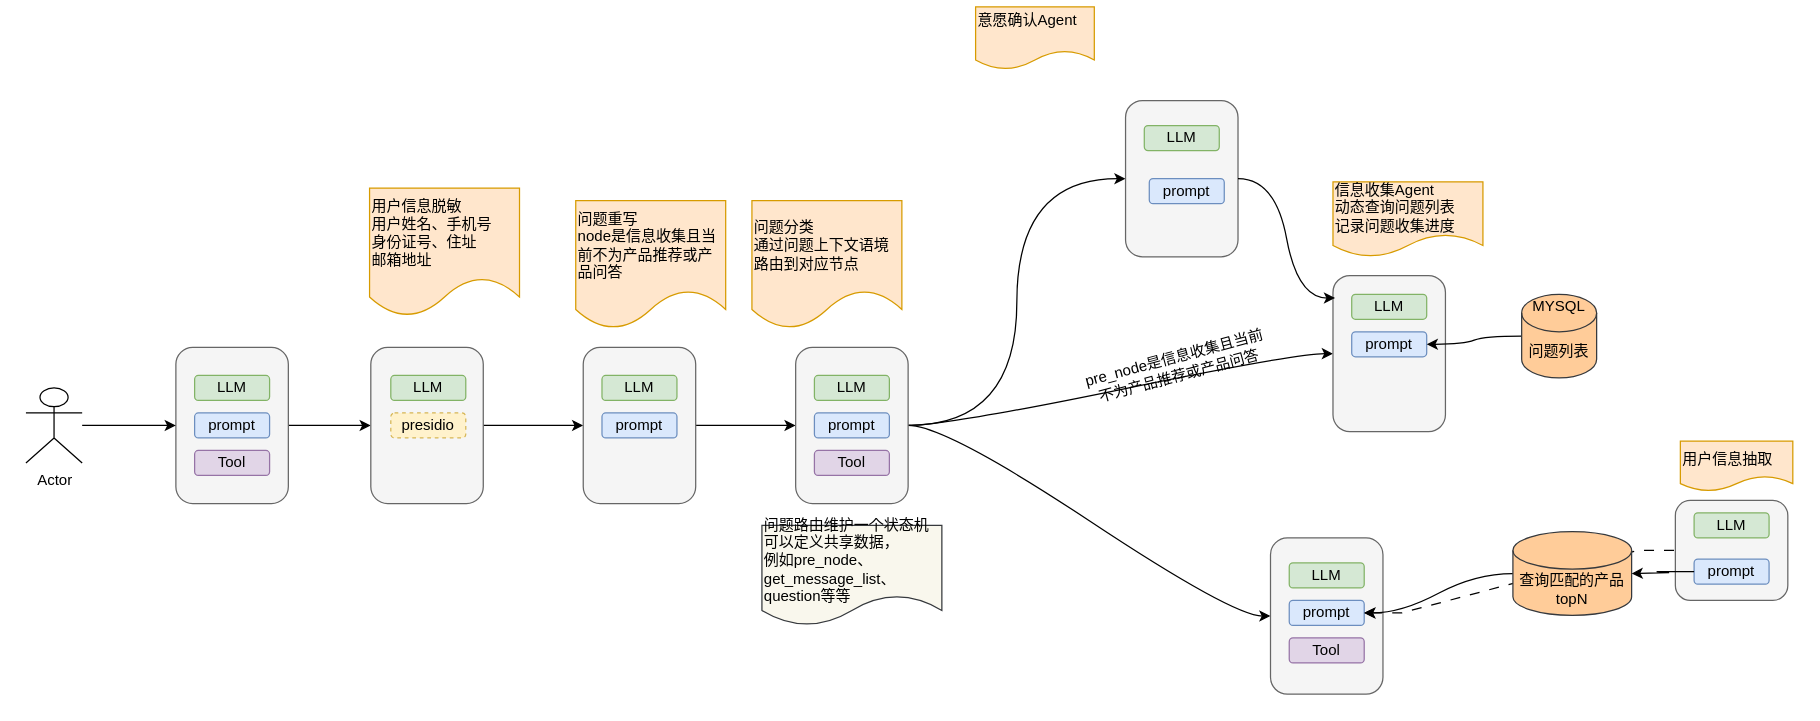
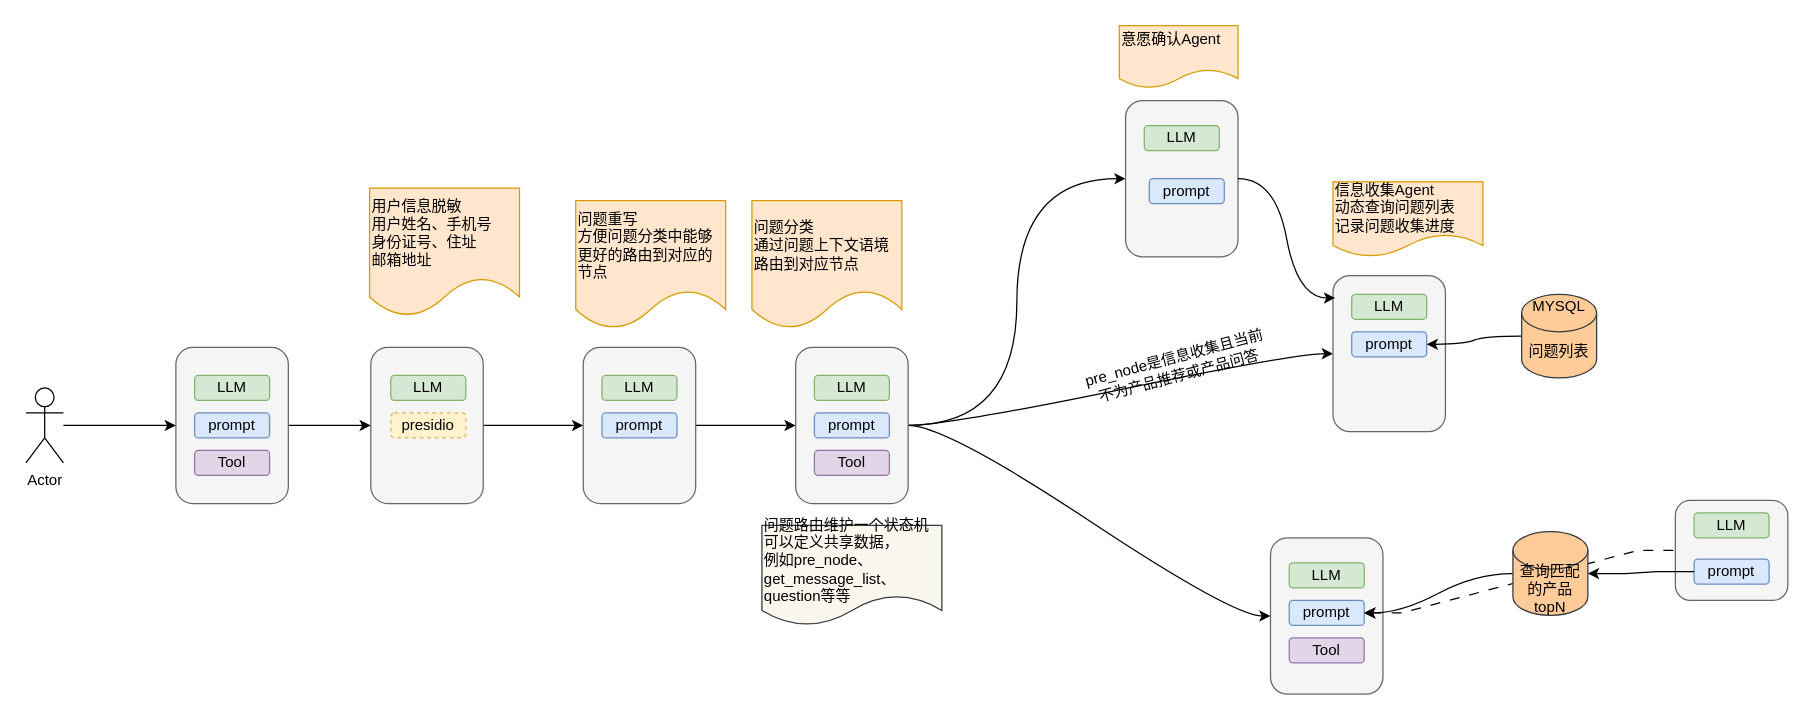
node "意愿确认Agent": moved (1035, 38) -> (1179, 57)
node "问题重写 node是信息收集且当前不为产品推荐或产品问答": label "问题重写 node是信息收集且当前不为产品推荐或产品问答" -> "问题重写 方便问题分类中能够更好的路由到对应的节点"
node "Actor": size 56x75 -> 38x75
node "用户信息抽取": removed
node "查询匹配的产品topN": size 119x84 -> 75x84
